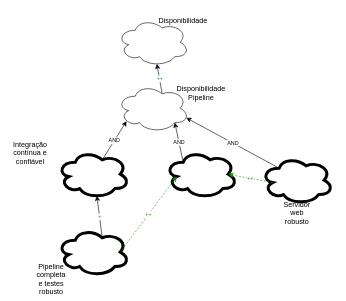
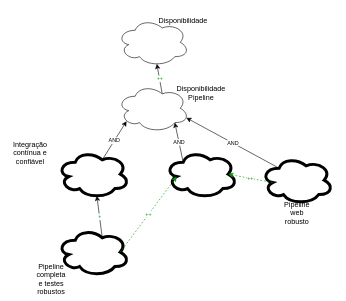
node "Servidor web robusto": label "Servidor web robusto" -> "Pipeline web robusto"
node "Pipeline completa e testes robusto": label "Pipeline completa e testes robusto" -> "Pipeline completa e testes robustos"
